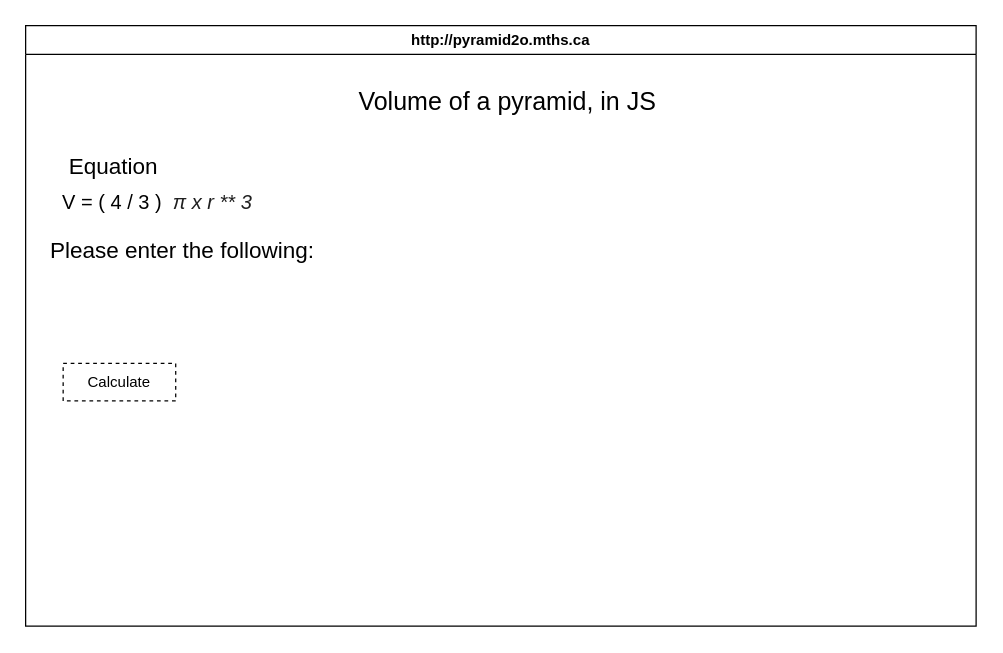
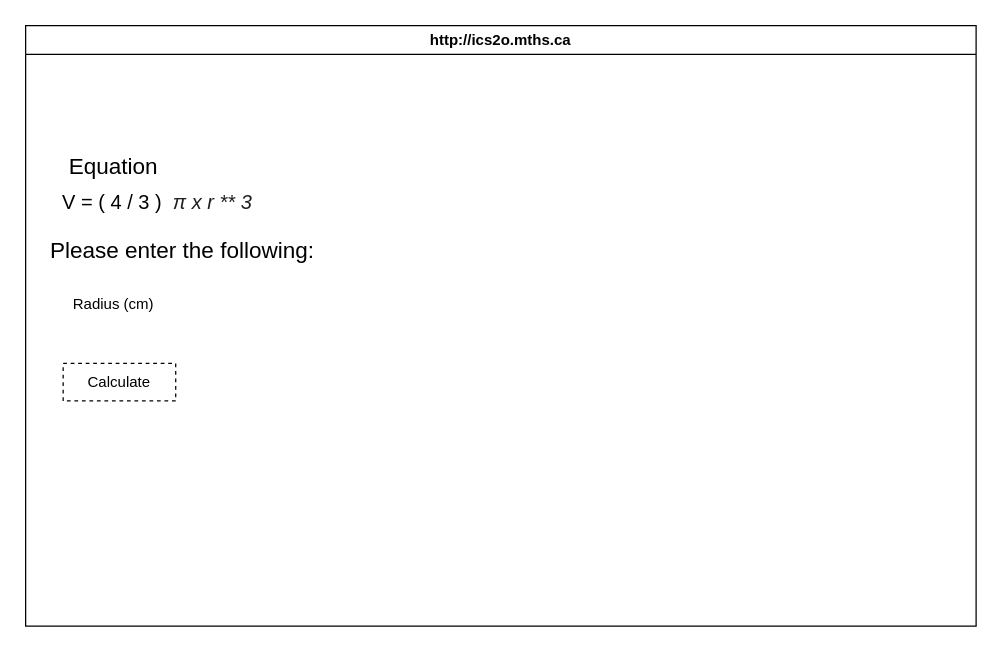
node "http://pyramid2o.mths.ca": label "http://pyramid2o.mths.ca" -> "http://ics2o.mths.ca"
node "Volume of a pyramid, in JS": removed
node "Radius (cm)": added
